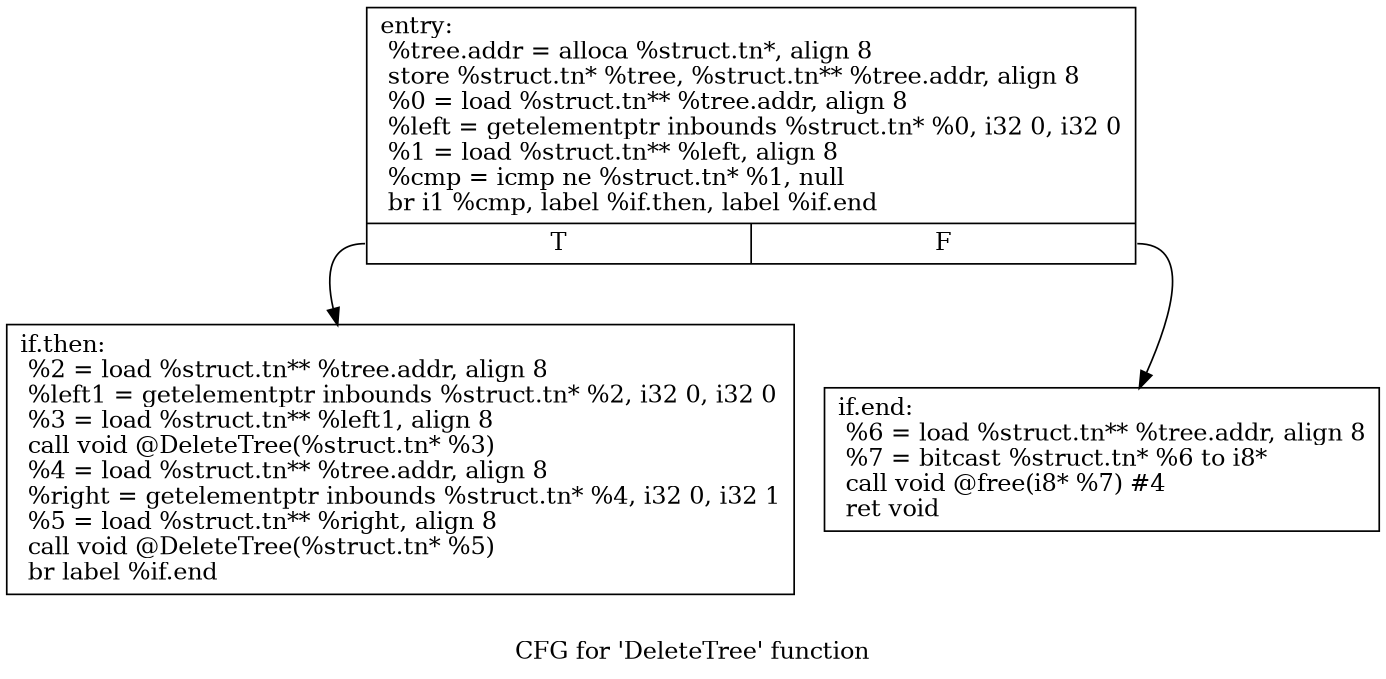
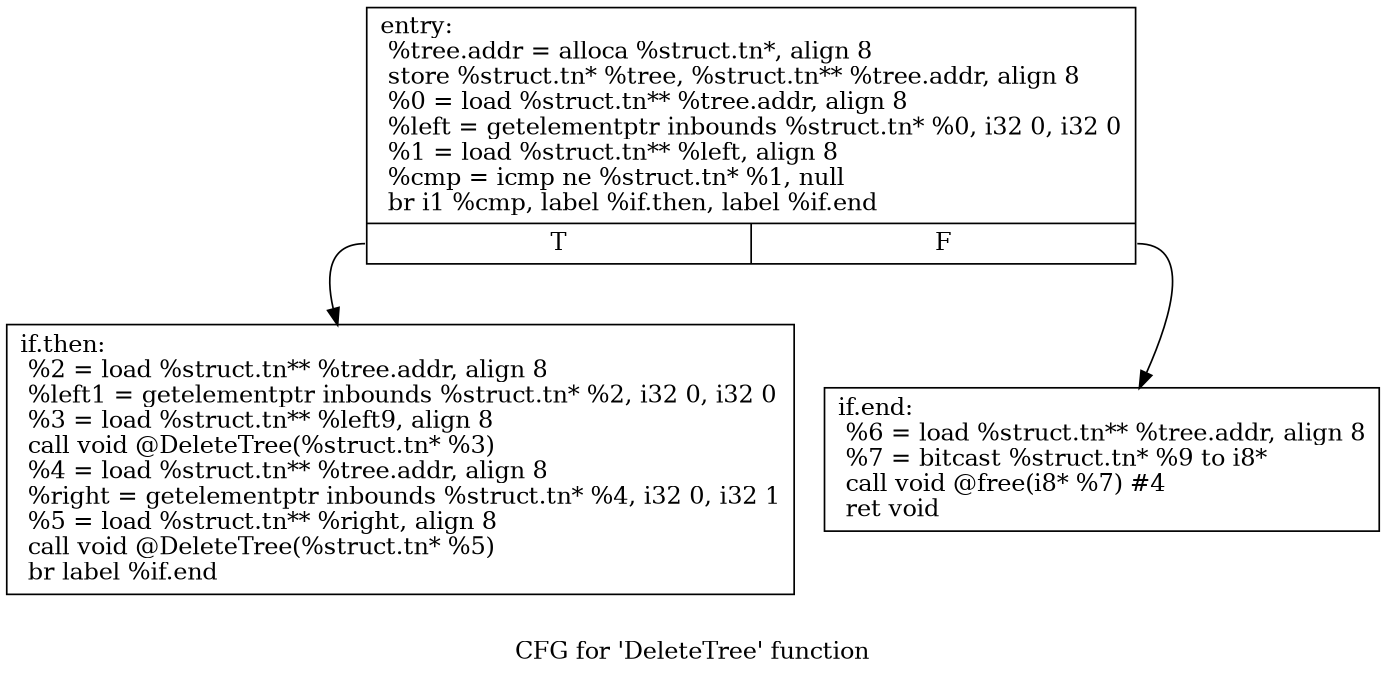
node "if.then:": text "%3 = load %struct.tn** %left1, align 8" -> "%3 = load %struct.tn** %left9, align 8"
node "if.end:": text "%7 = bitcast %struct.tn* %6 to i8*" -> "%7 = bitcast %struct.tn* %9 to i8*"
